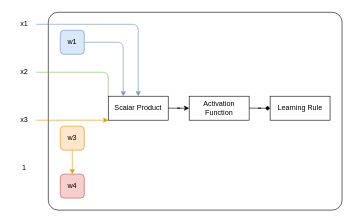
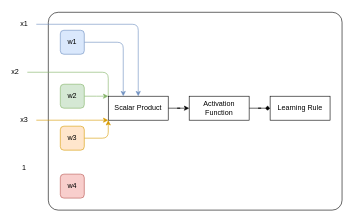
node "x2": moved (24, 72) -> (15, 72)
node "w2": added
edge "w2" -> "Scalar Product": added
edge "w3" -> "w4": now "w3" -> "Scalar Product"
